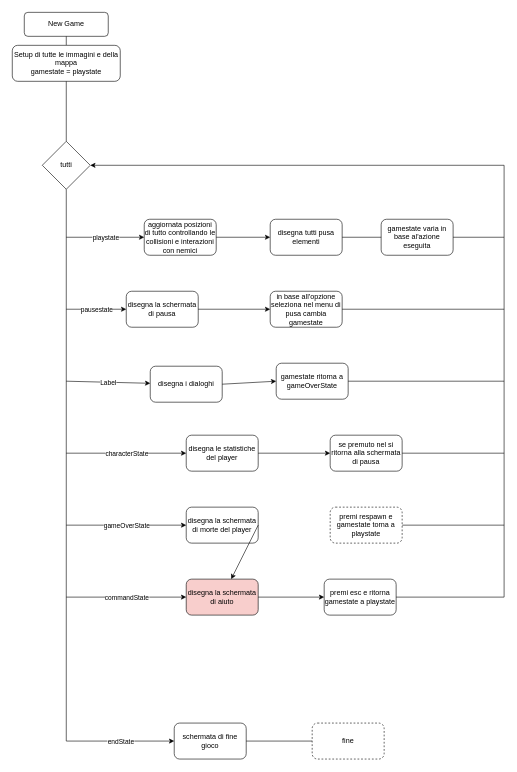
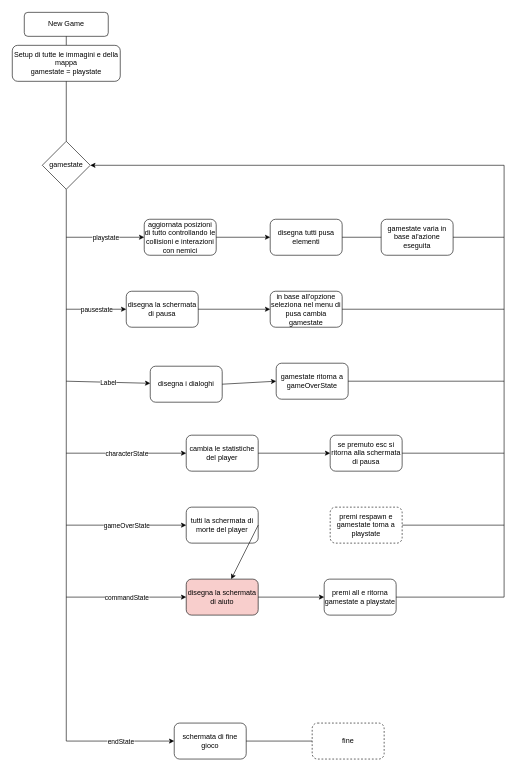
node "tutti": label "tutti" -> "gamestate"
node "disegna le statistiche del player": label "disegna le statistiche del player" -> "cambia le statistiche del player"
node "se premuto nel si ritorna alla schermata di pausa": label "se premuto nel si ritorna alla schermata di pausa" -> "se premuto esc si ritorna alla schermata di pausa"
node "disegna la schermata di morte del player": label "disegna la schermata di morte del player" -> "tutti la schermata di morte del player"
node "premi esc e ritorna gamestate a playstate": label "premi esc e ritorna gamestate a playstate" -> "premi all e ritorna gamestate a playstate"
